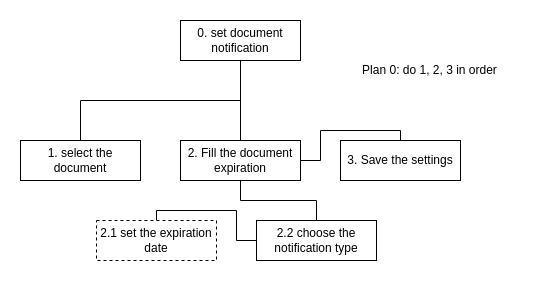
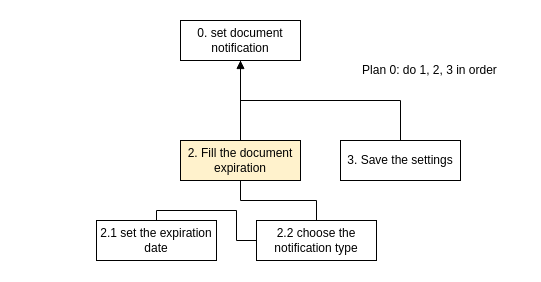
edge "0. set document notification" -- "1. select the document": removed
edge "0. set document notification" -- "2. Fill the document expiration": arrowhead none -> block
edge "2. Fill the document expiration" -- "3. Save the settings": now "0. set document notification" -- "3. Save the settings"
node "1. select the document": removed
node "2. Fill the document expiration": fillcolor #ffffff -> #fff2cc
node "2.1 set the expiration date": style dashed -> solid
